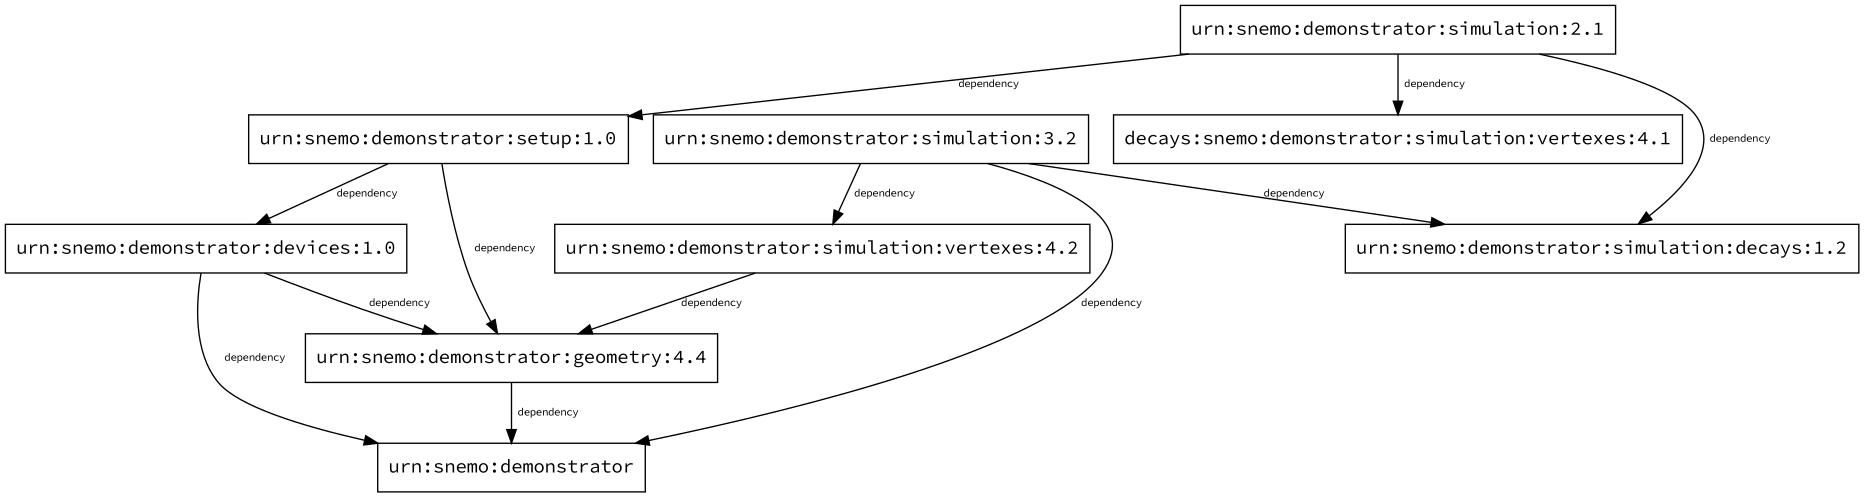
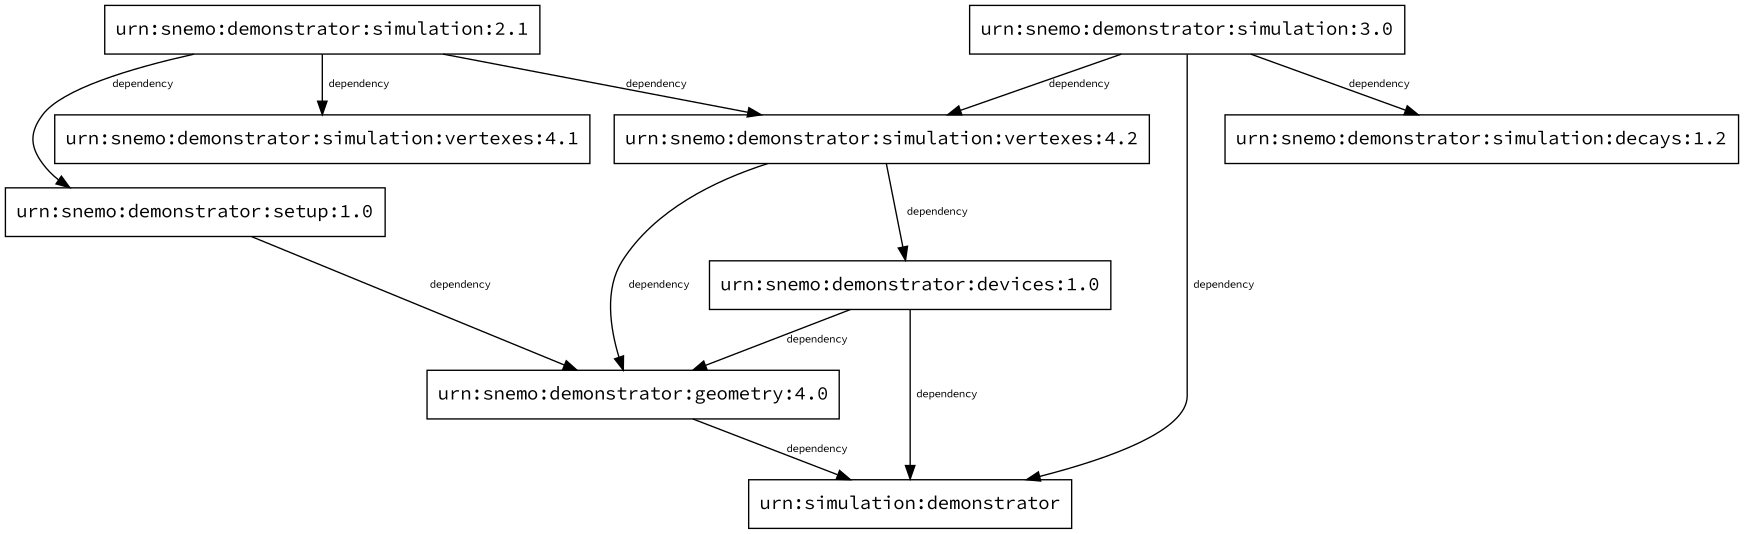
edge "urn:snemo:demonstrator:simulation:2.1" -> "urn:snemo:demonstrator:simulation:decays:1.2": now "urn:snemo:demonstrator:simulation:2.1" -> "urn:snemo:demonstrator:simulation:vertexes:4.2"
node "urn:snemo:demonstrator:simulation:3.2": label "urn:snemo:demonstrator:simulation:3.2" -> "urn:snemo:demonstrator:simulation:3.0"
node "decays:snemo:demonstrator:simulation:vertexes:4.1": label "decays:snemo:demonstrator:simulation:vertexes:4.1" -> "urn:snemo:demonstrator:simulation:vertexes:4.1"
edge "urn:snemo:demonstrator:setup:1.0" -> "urn:snemo:demonstrator:devices:1.0": now "urn:snemo:demonstrator:simulation:vertexes:4.2" -> "urn:snemo:demonstrator:devices:1.0"
node "urn:snemo:demonstrator:geometry:4.4": label "urn:snemo:demonstrator:geometry:4.4" -> "urn:snemo:demonstrator:geometry:4.0"
node "urn:snemo:demonstrator": label "urn:snemo:demonstrator" -> "urn:simulation:demonstrator"
